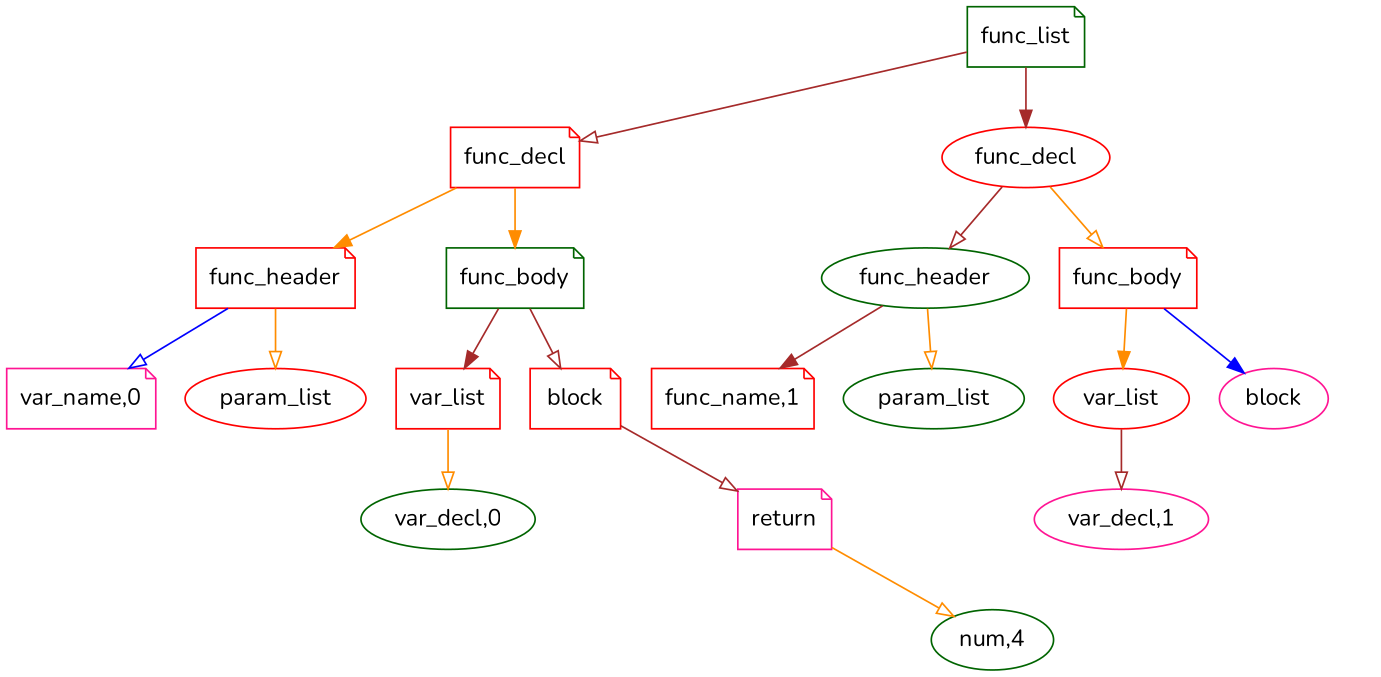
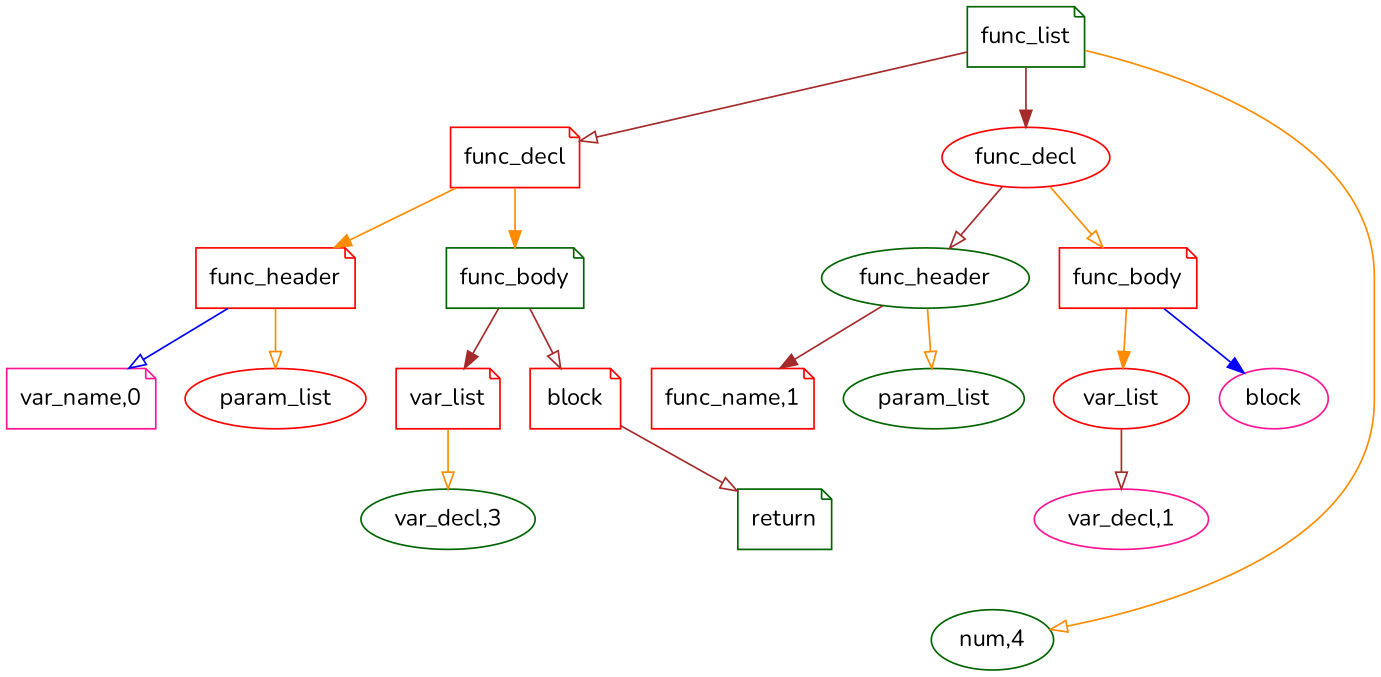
node "var_decl,0": label "var_decl,0" -> "var_decl,3"
node "return": color deeppink -> darkgreen
edge "return" -> "num,4": now "func_list" -> "num,4"
